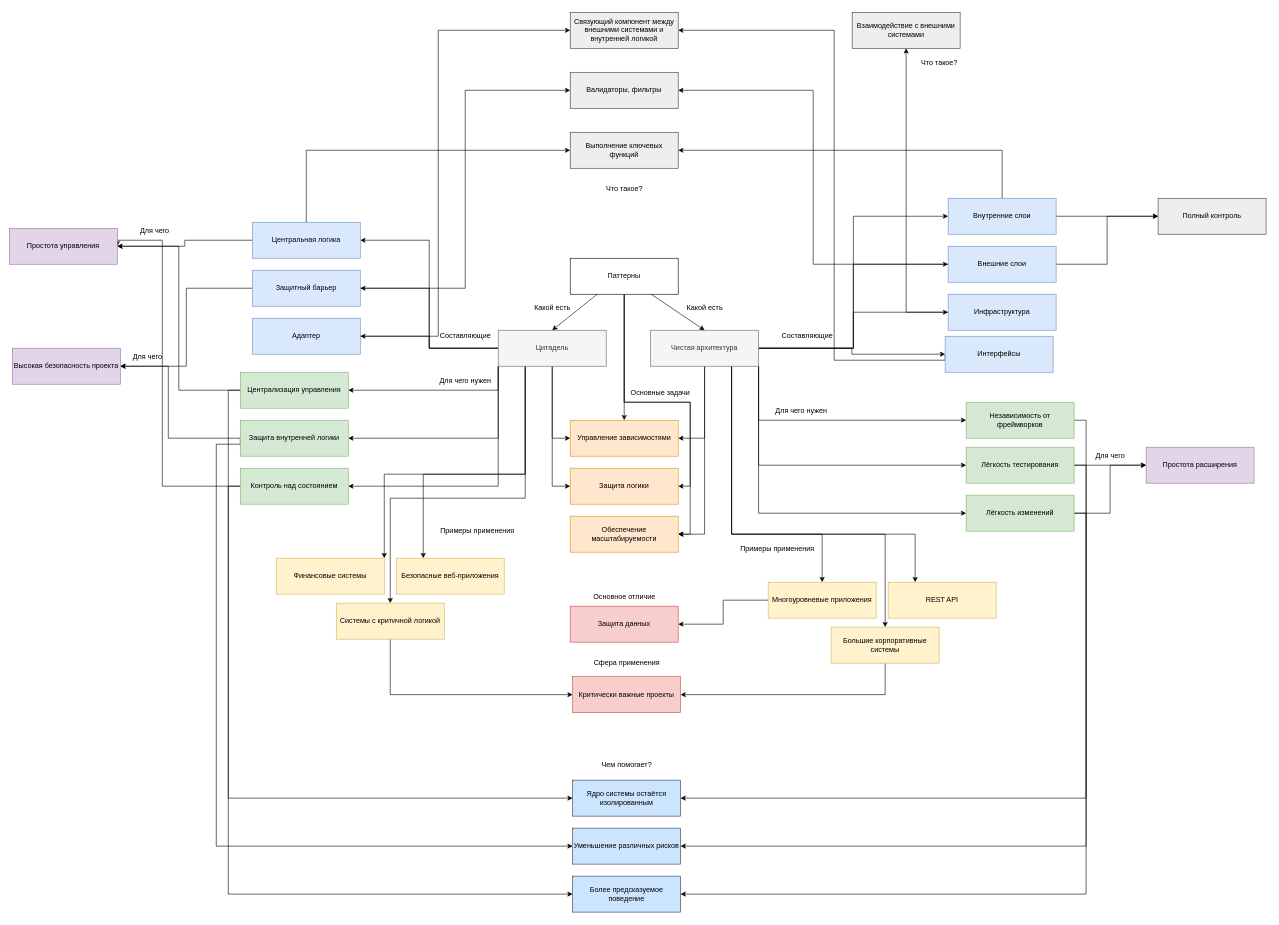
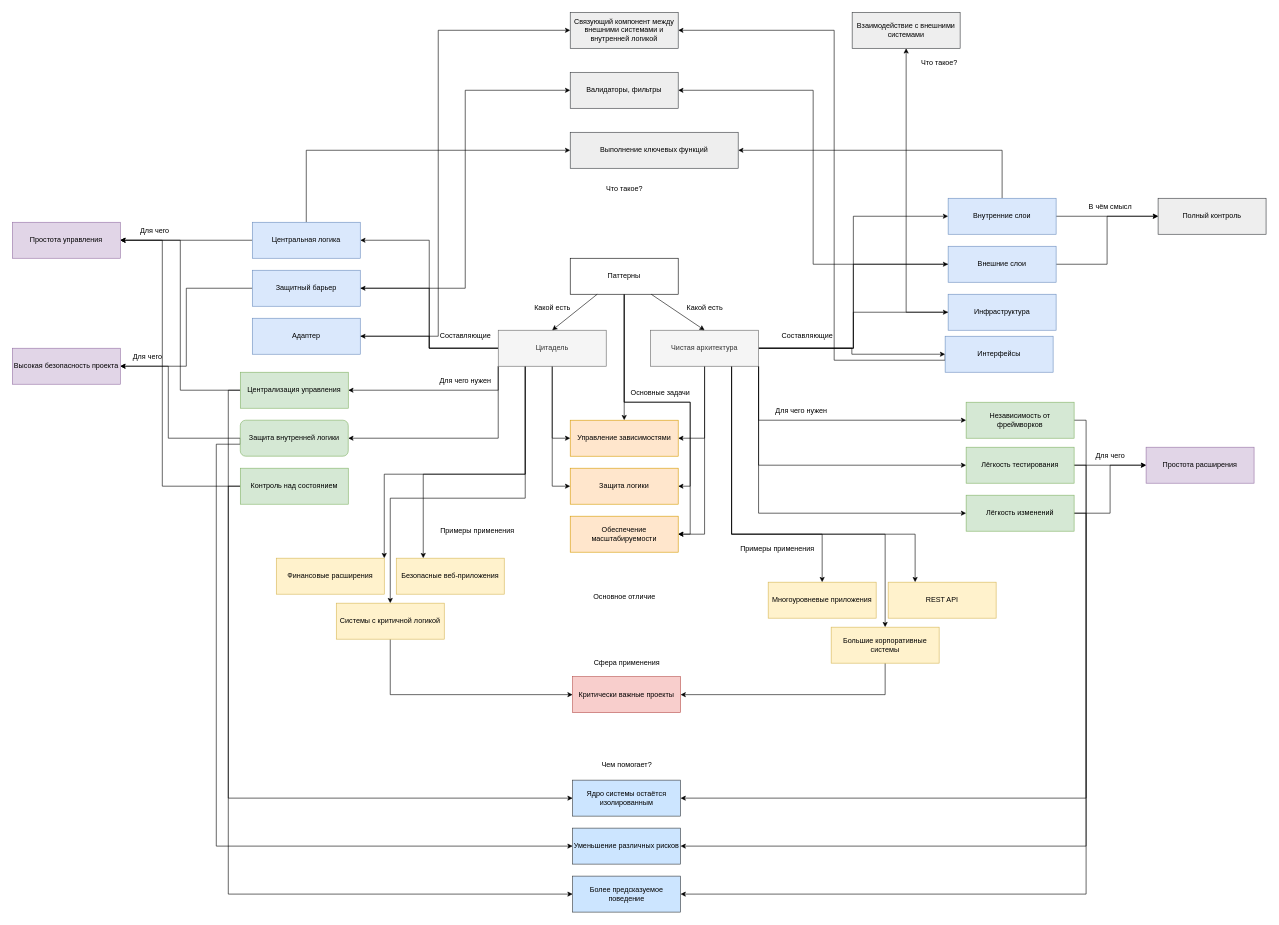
node "Выполнение ключевых функций": size 108x36 -> 168x36
node "В чём смысл": added
node "Простота управления": moved (63, 246) -> (66, 240)
node "Защита внутренней логики": shape rectangle -> rounded rectangle
edge "Цитадель" -> "Контроль над состоянием": removed
node "Финансовые системы": label "Финансовые системы" -> "Финансовые расширения"
edge "Многоуровневые приложения" -> "Защита данных": removed
node "Защита данных": removed
